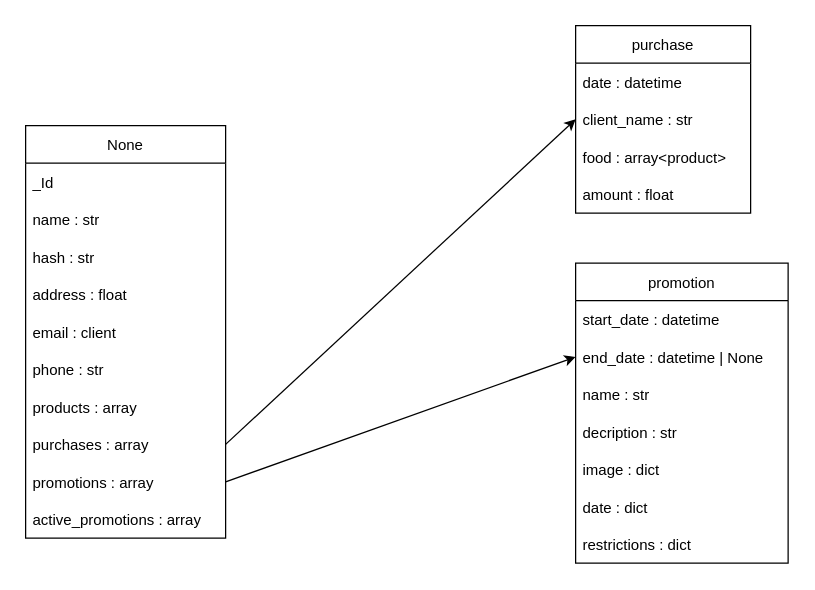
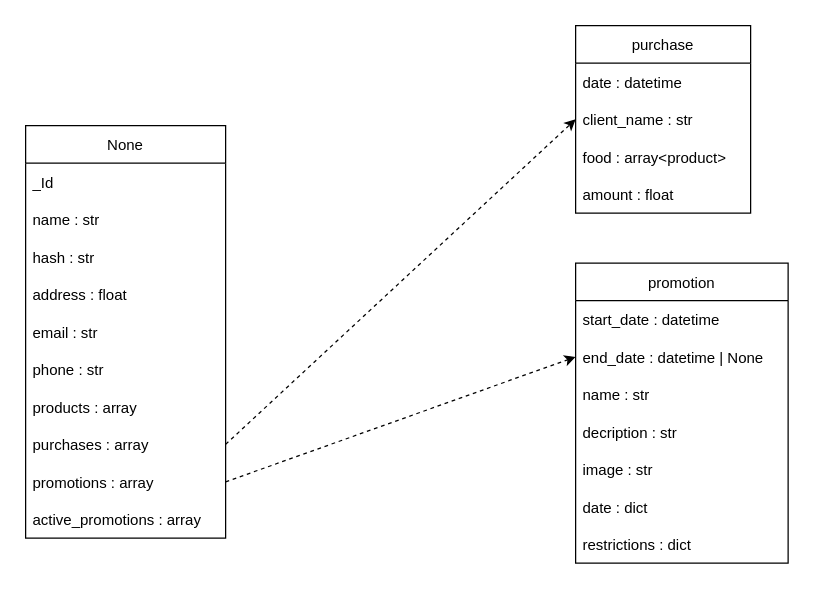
edge "purchases : array" -> "client_name : str": style solid -> dashed
node "email : client": label "email : client" -> "email : str"
edge "promotions : array" -> "end_date : datetime | None": style solid -> dashed
node "image : dict": label "image : dict" -> "image : str"
